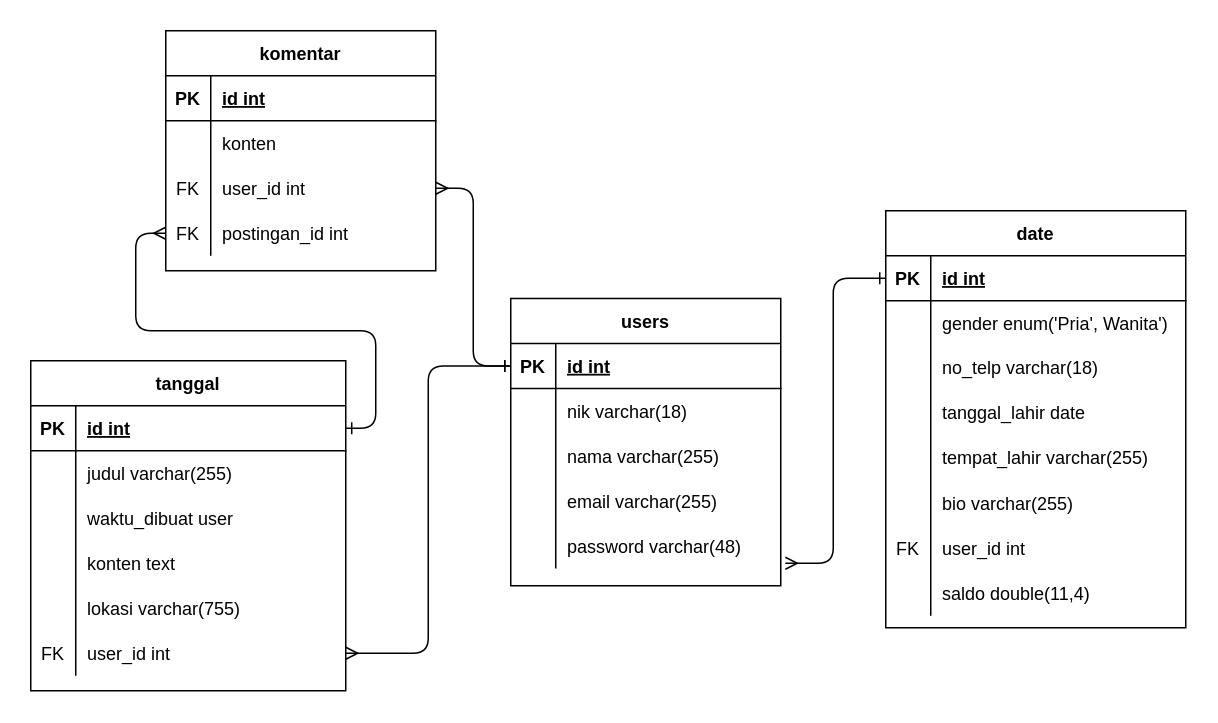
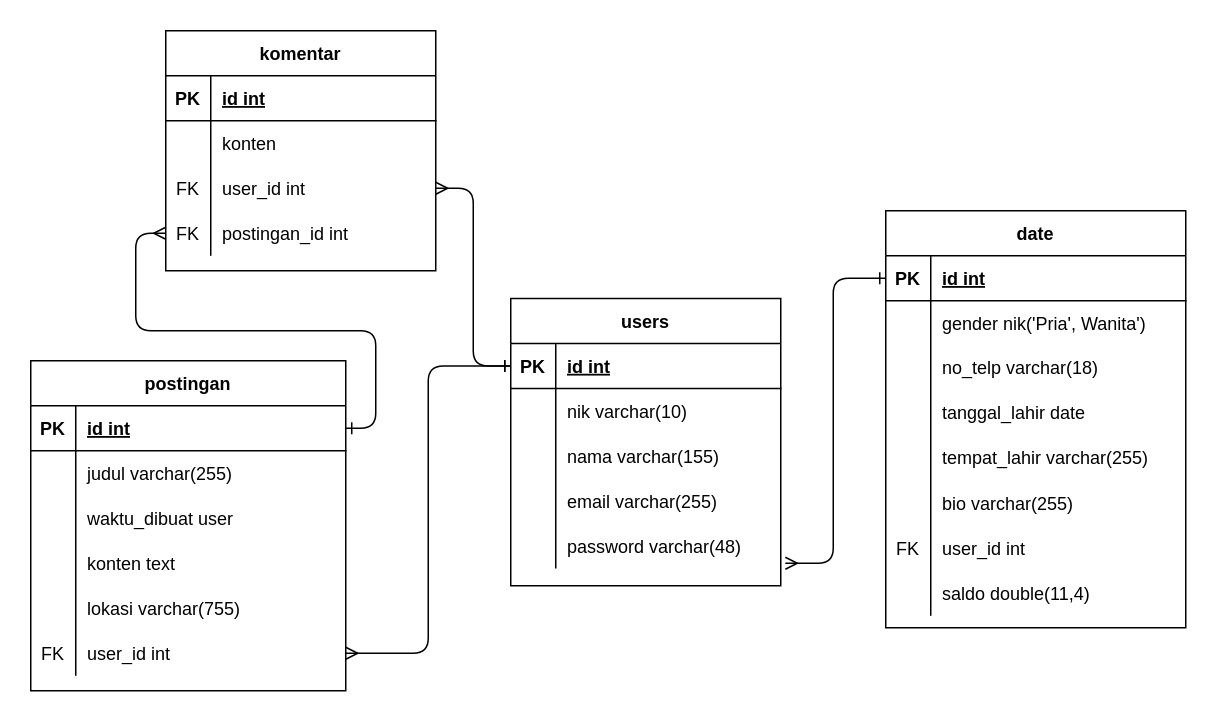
node "gender enum('Pria', Wanita')": label "gender enum('Pria', Wanita')" -> "gender nik('Pria', Wanita')"
node "tanggal": label "tanggal" -> "postingan"
node "nik varchar(18)": label "nik varchar(18)" -> "nik varchar(10)"
node "nama varchar(255)": label "nama varchar(255)" -> "nama varchar(155)"
